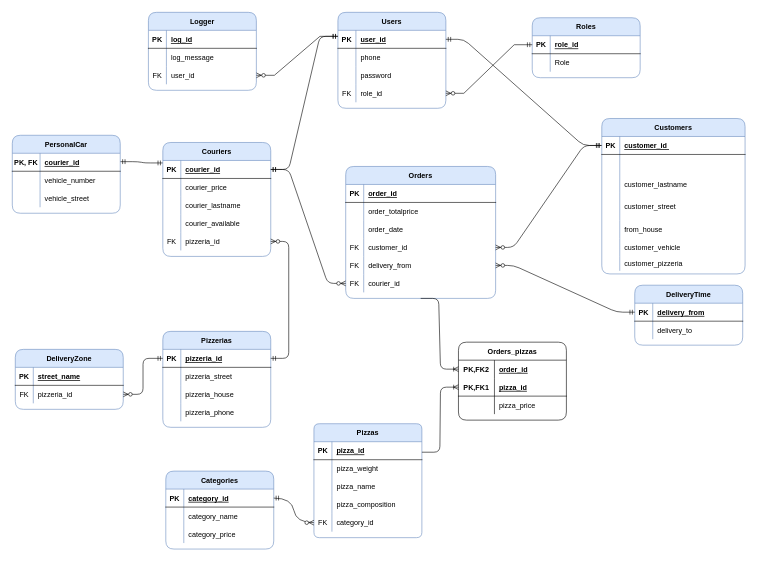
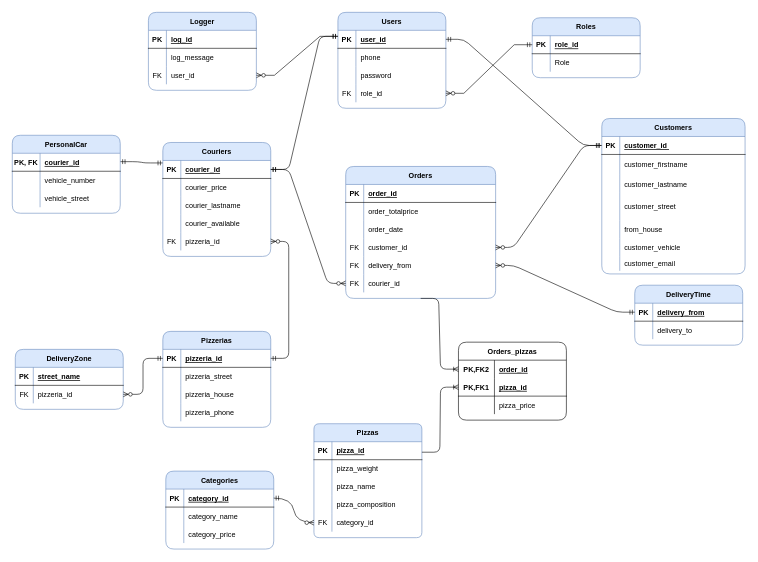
node "customer_firstname": added
node "customer_pizzeria": label "customer_pizzeria" -> "customer_email"
